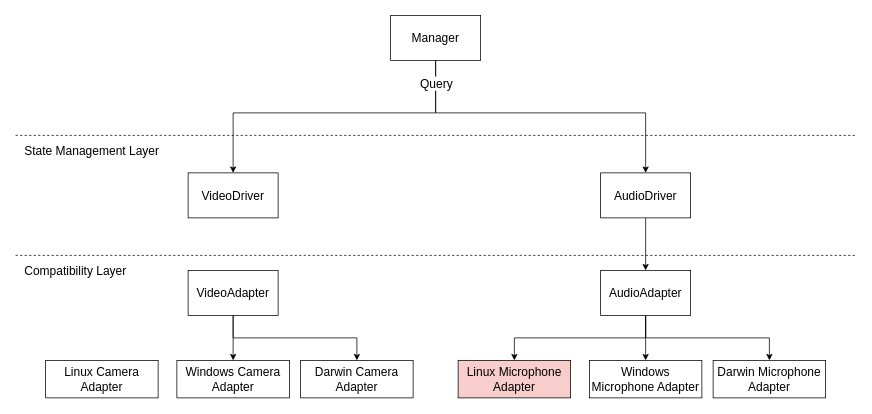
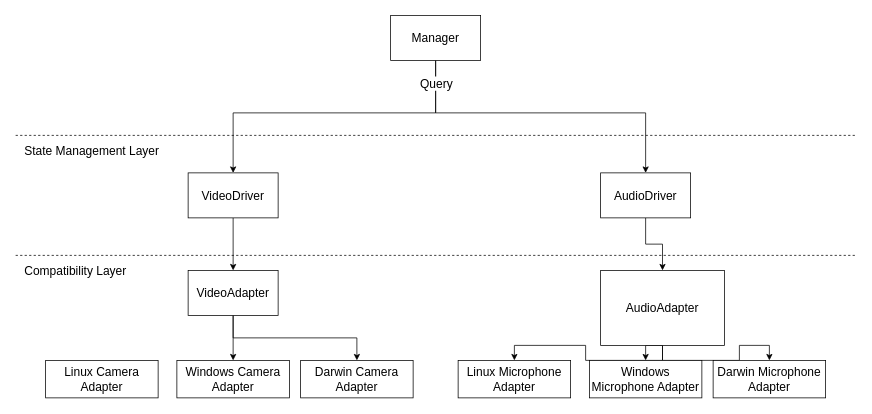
edge "VideoDriver" -> "VideoAdapter": added
node "AudioAdapter": size 90x45 -> 124x75
node "Linux Microphone Adapter": fillcolor #f8cecc -> #ffffff
